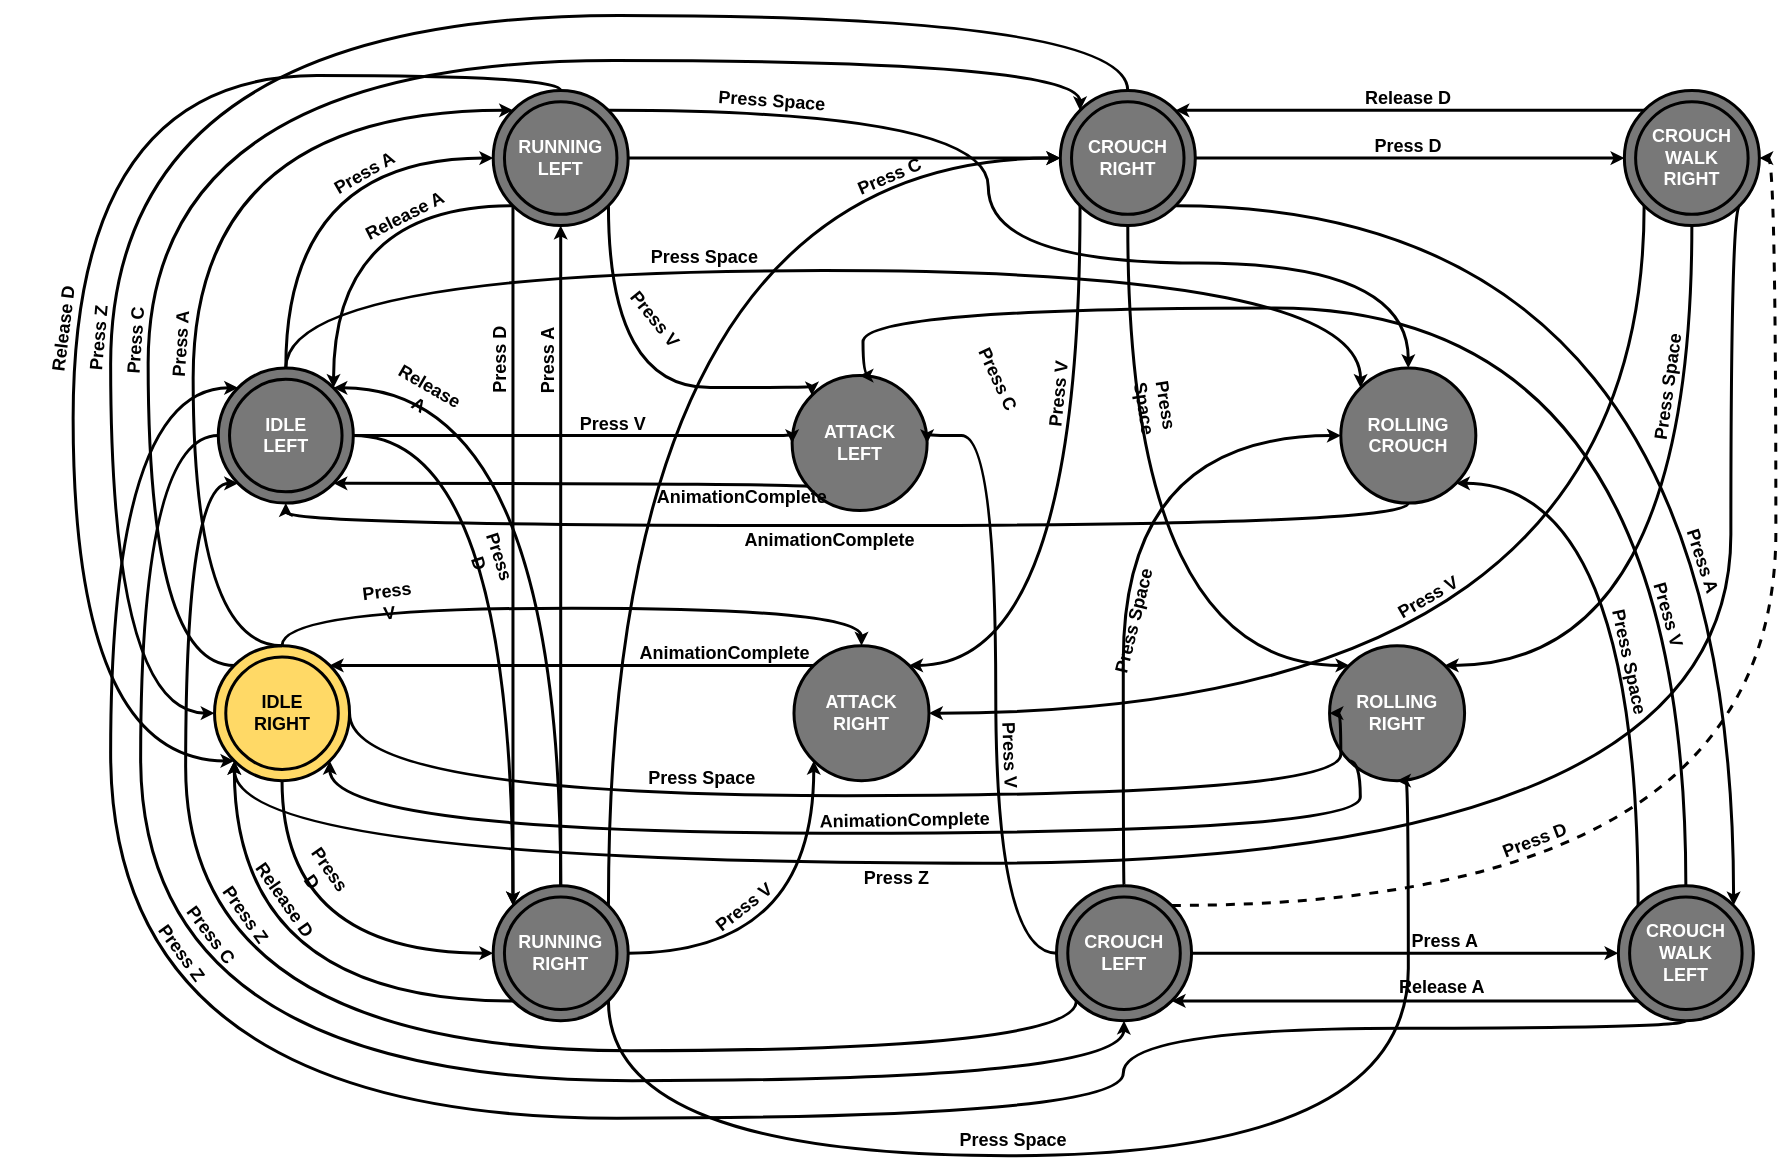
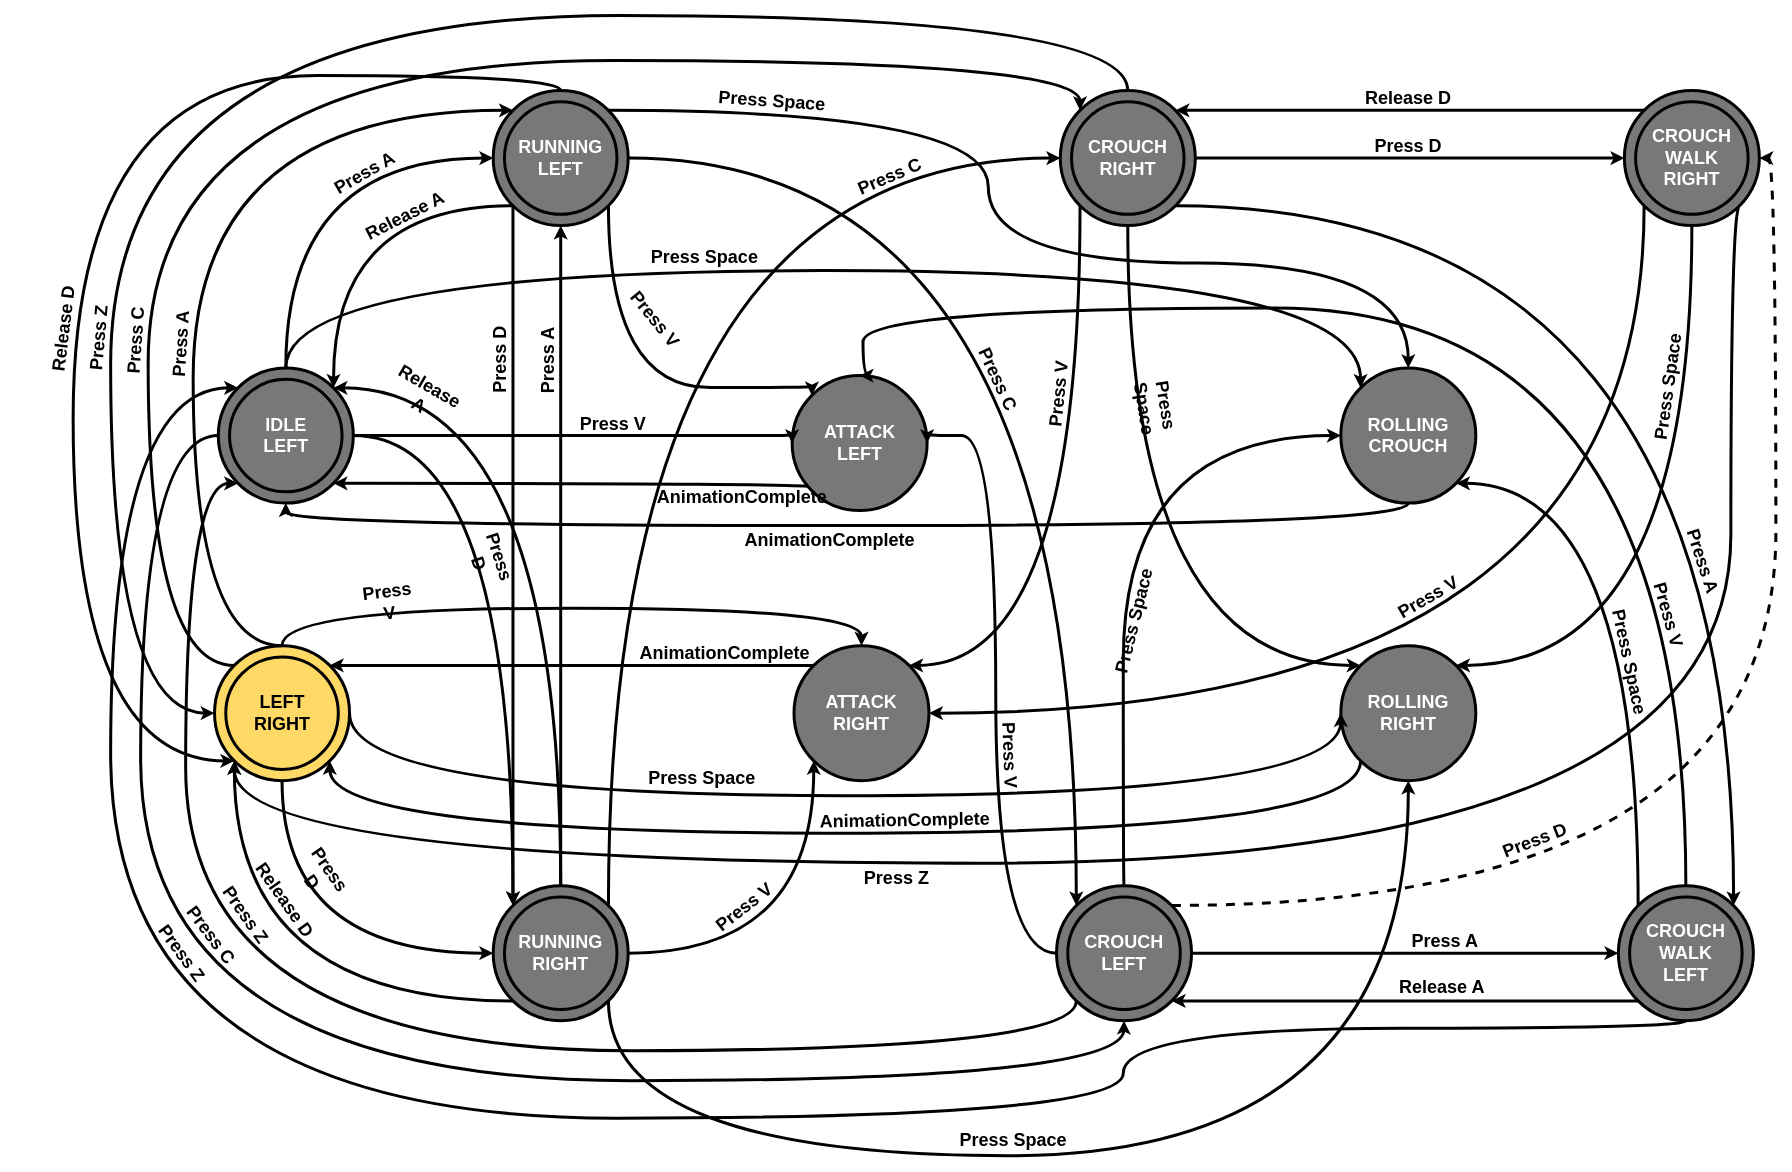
edge "RUNNING LEFT" -> "CROUCH RIGHT": now "RUNNING LEFT" -> "CROUCH LEFT"
node "IDLE RIGHT": label "IDLE RIGHT" -> "LEFT RIGHT"
node "ROLLING RIGHT": moved (1397, 713) -> (1408, 713)
